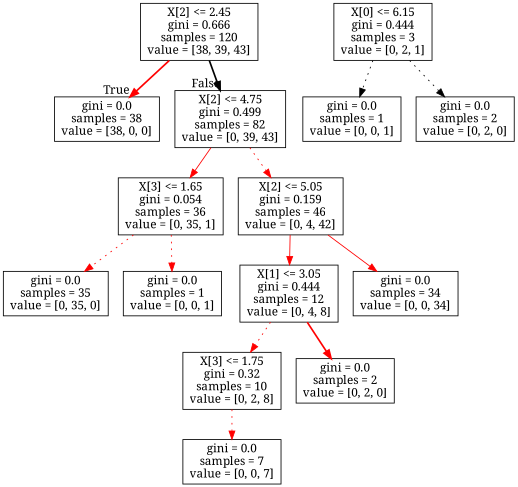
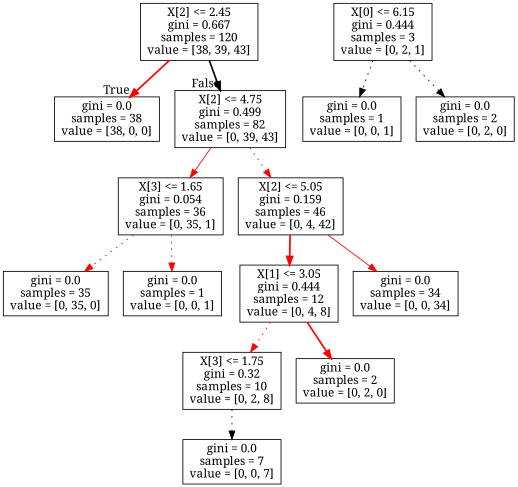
node "X[2] <= 2.45 gini = 0.666 samples = 120 value = [38, 39, 43]": label "X[2] <= 2.45 gini = 0.666 samples = 120 value = [38, 39, 43]" -> "X[2] <= 2.45 gini = 0.667 samples = 120 value = [38, 39, 43]"
edge "X[2] <= 5.05 gini = 0.159 samples = 46 value = [0, 4, 42]" -> "X[1] <= 3.05 gini = 0.444 samples = 12 value = [0, 4, 8]": style solid -> bold
edge "X[3] <= 1.75 gini = 0.32 samples = 10 value = [0, 2, 8]" -> "gini = 0.0 samples = 7 value = [0, 0, 7]": color red -> black
